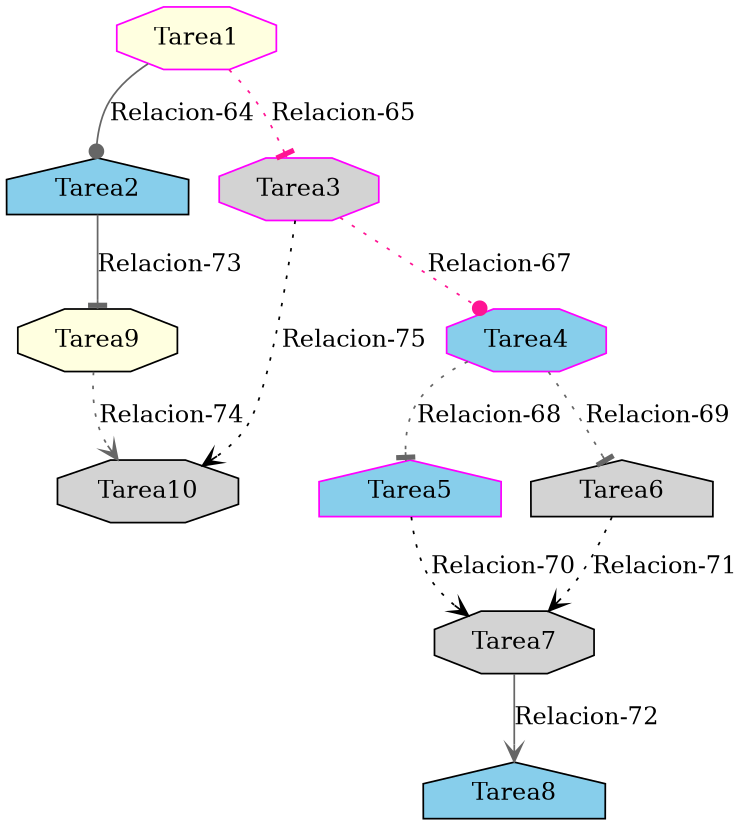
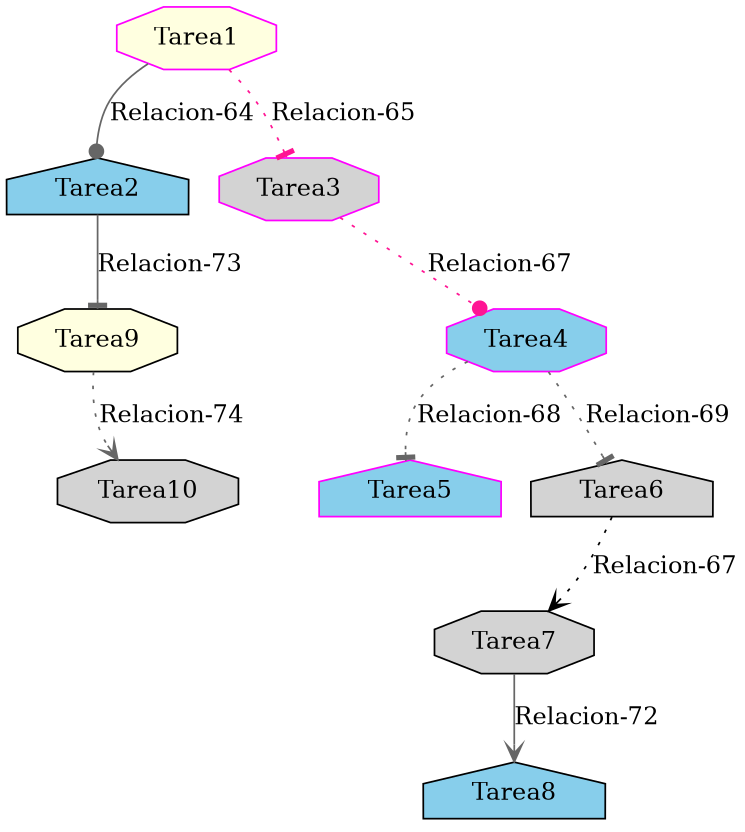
edge "Tarea3" -> "Tarea10": removed, label "Relacion-75"
edge "Tarea5" -> "Tarea7": removed, label "Relacion-70"
edge "Tarea6" -> "Tarea7": label "Relacion-71" -> "Relacion-67"
